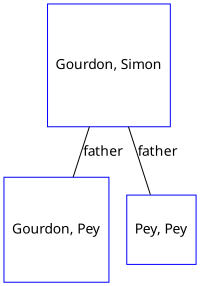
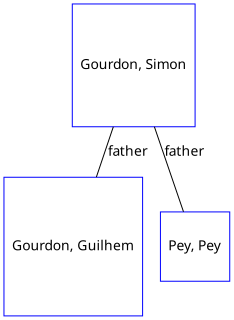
node "Gourdon, Pey": label "Gourdon, Pey" -> "Gourdon, Guilhem"
